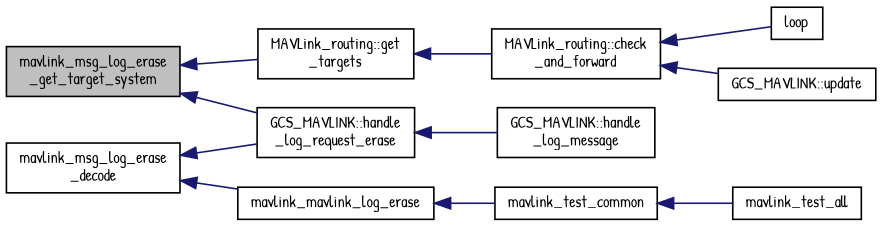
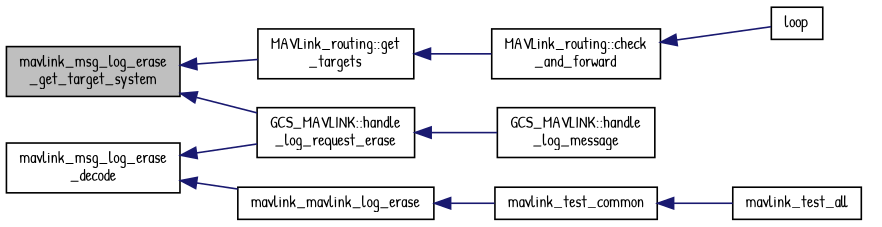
node "GCS_MAVLINK::update": removed
